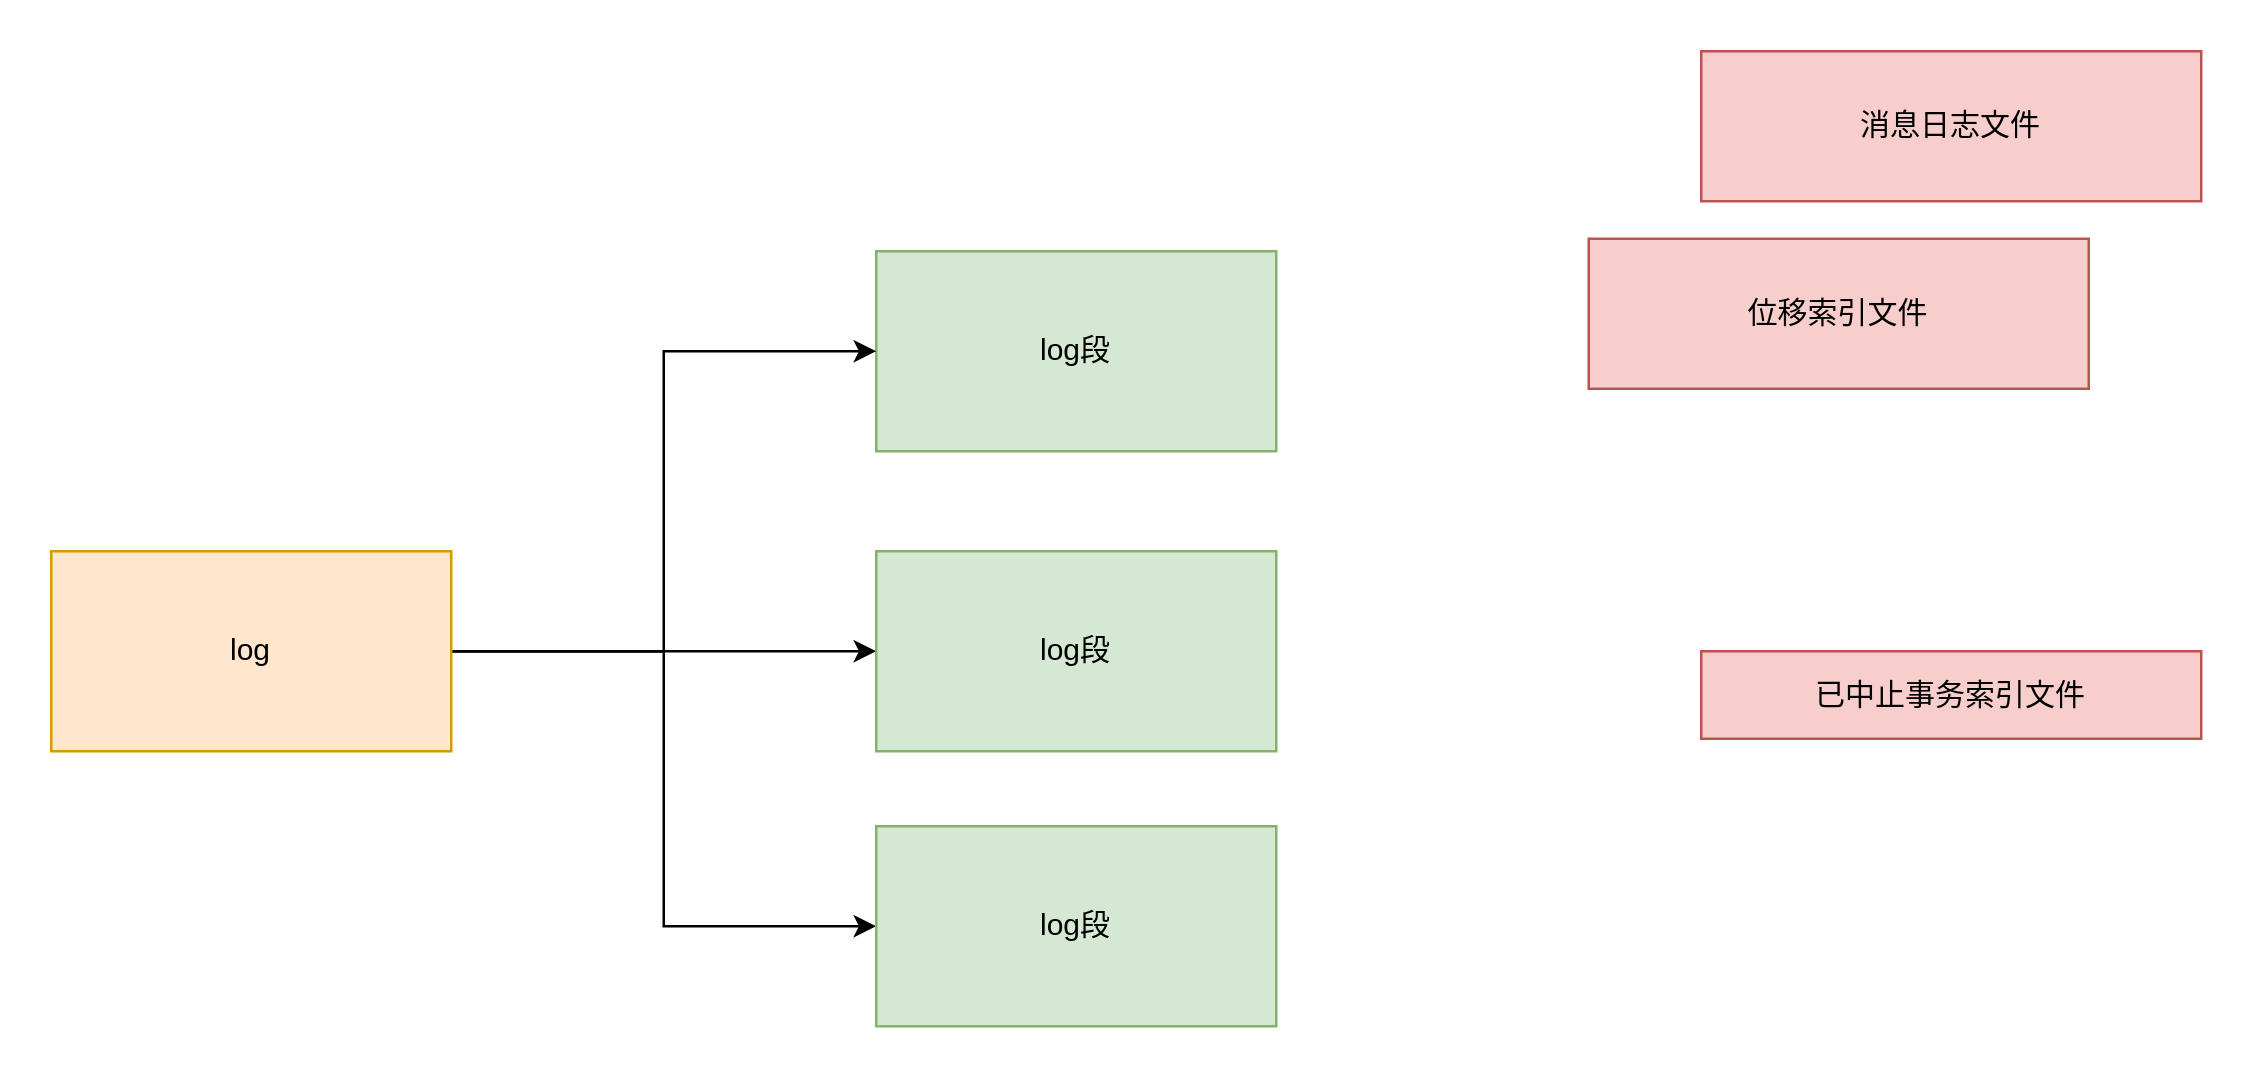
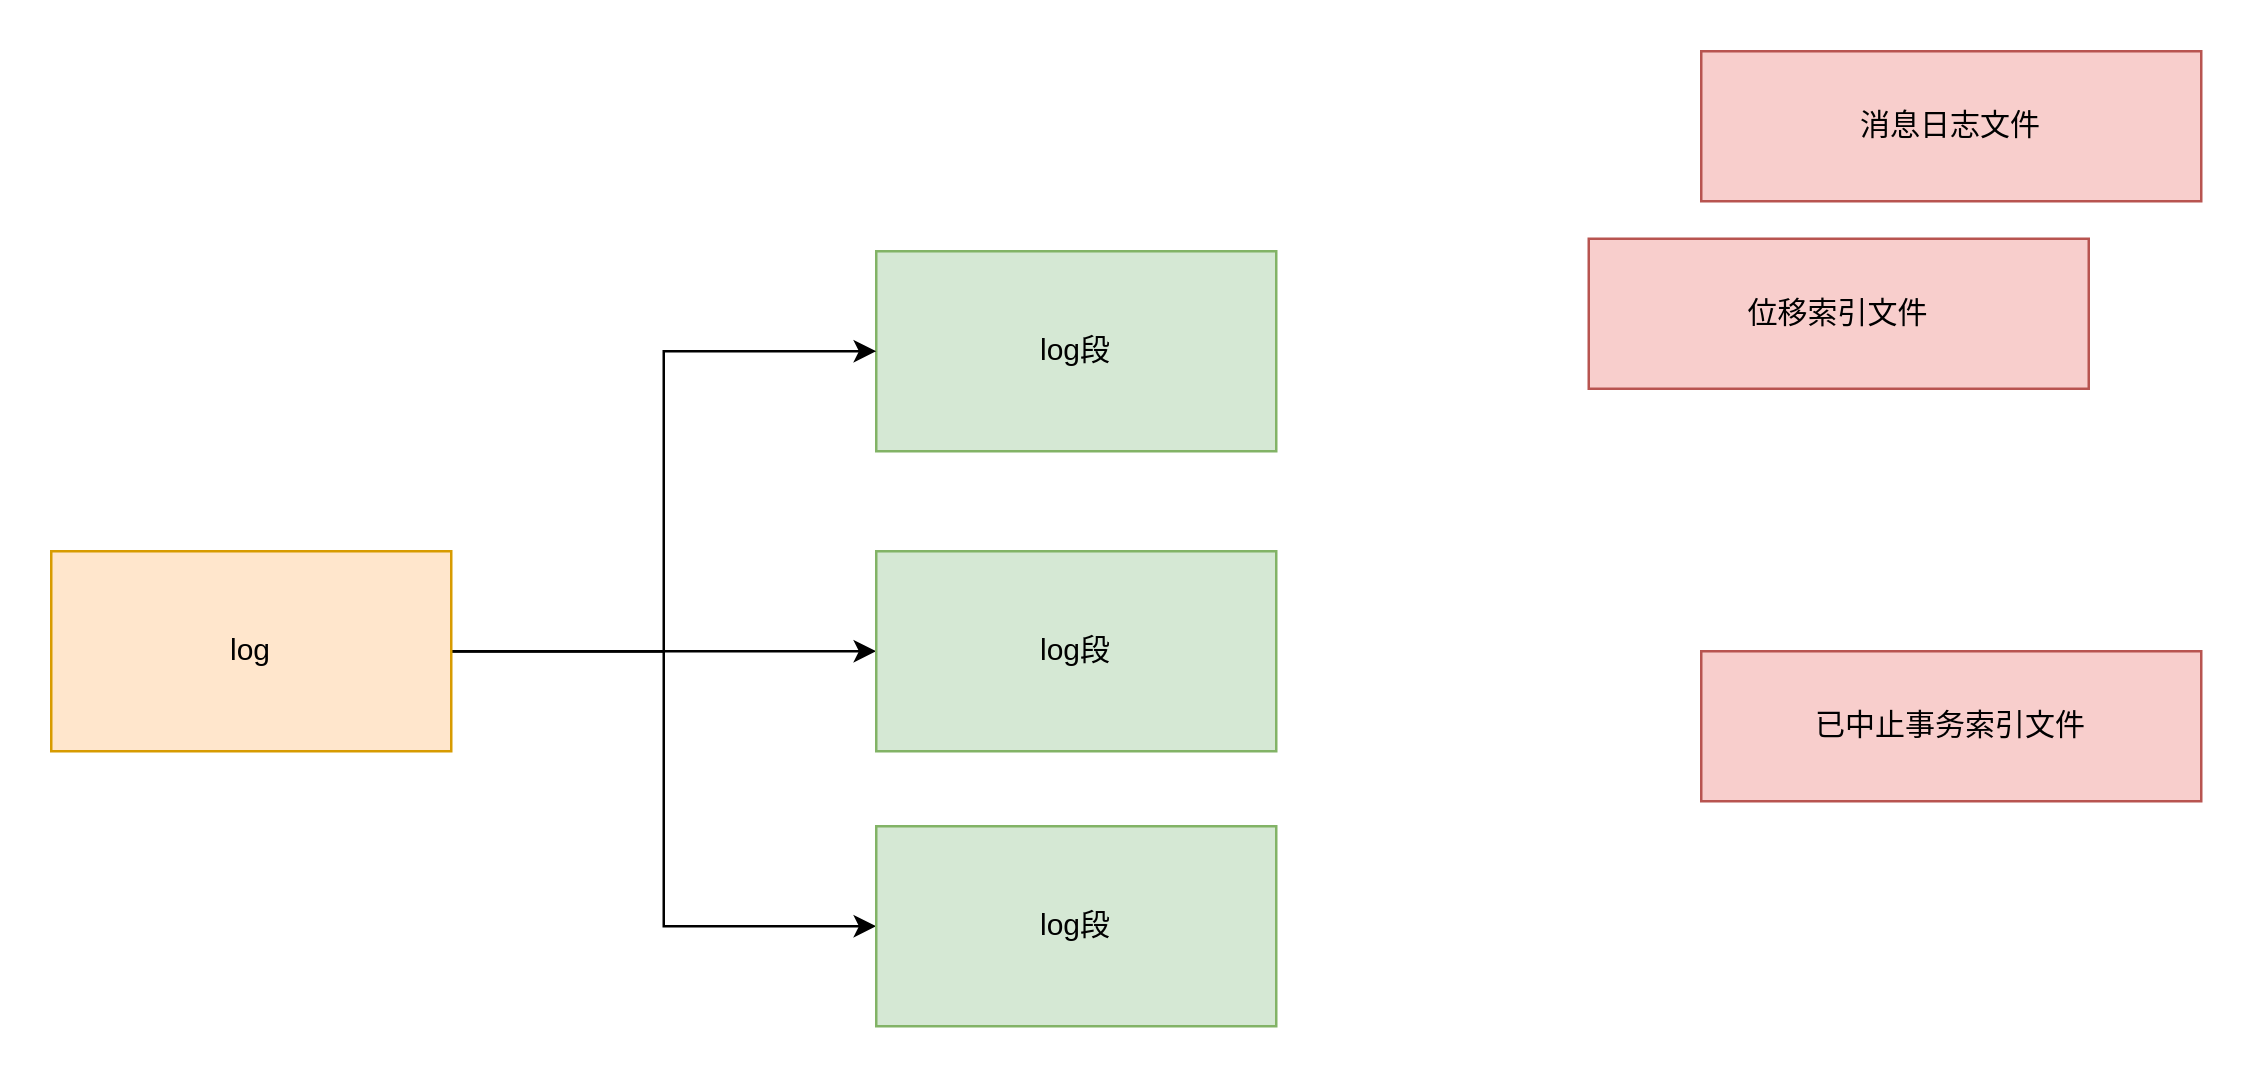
node "已中止事务索引文件": size 500x88 -> 500x150
